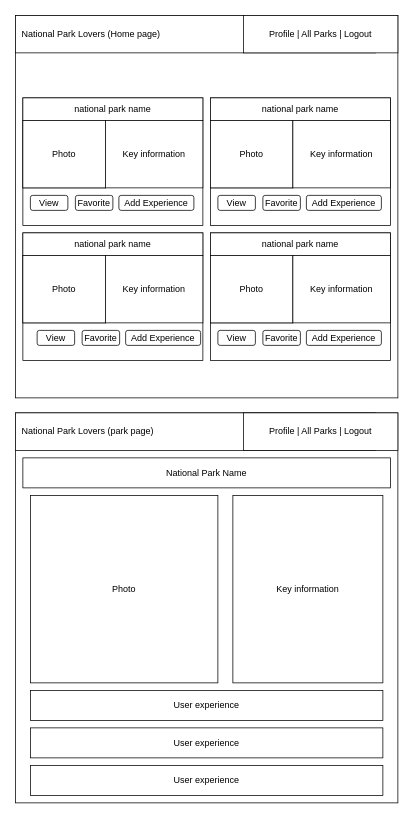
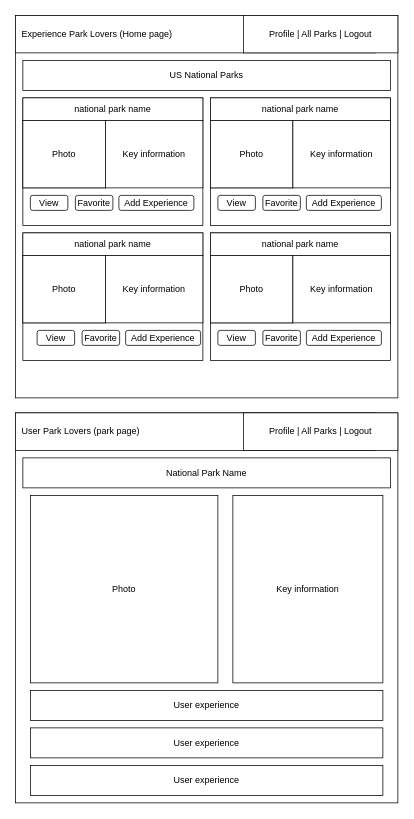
node "National Park Lovers (Home page)": label "National Park Lovers (Home page)" -> "Experience Park Lovers (Home page)"
node "US National Parks": added
node "National Park Lovers (park page)": label "National Park Lovers (park page)" -> "User Park Lovers (park page)"
